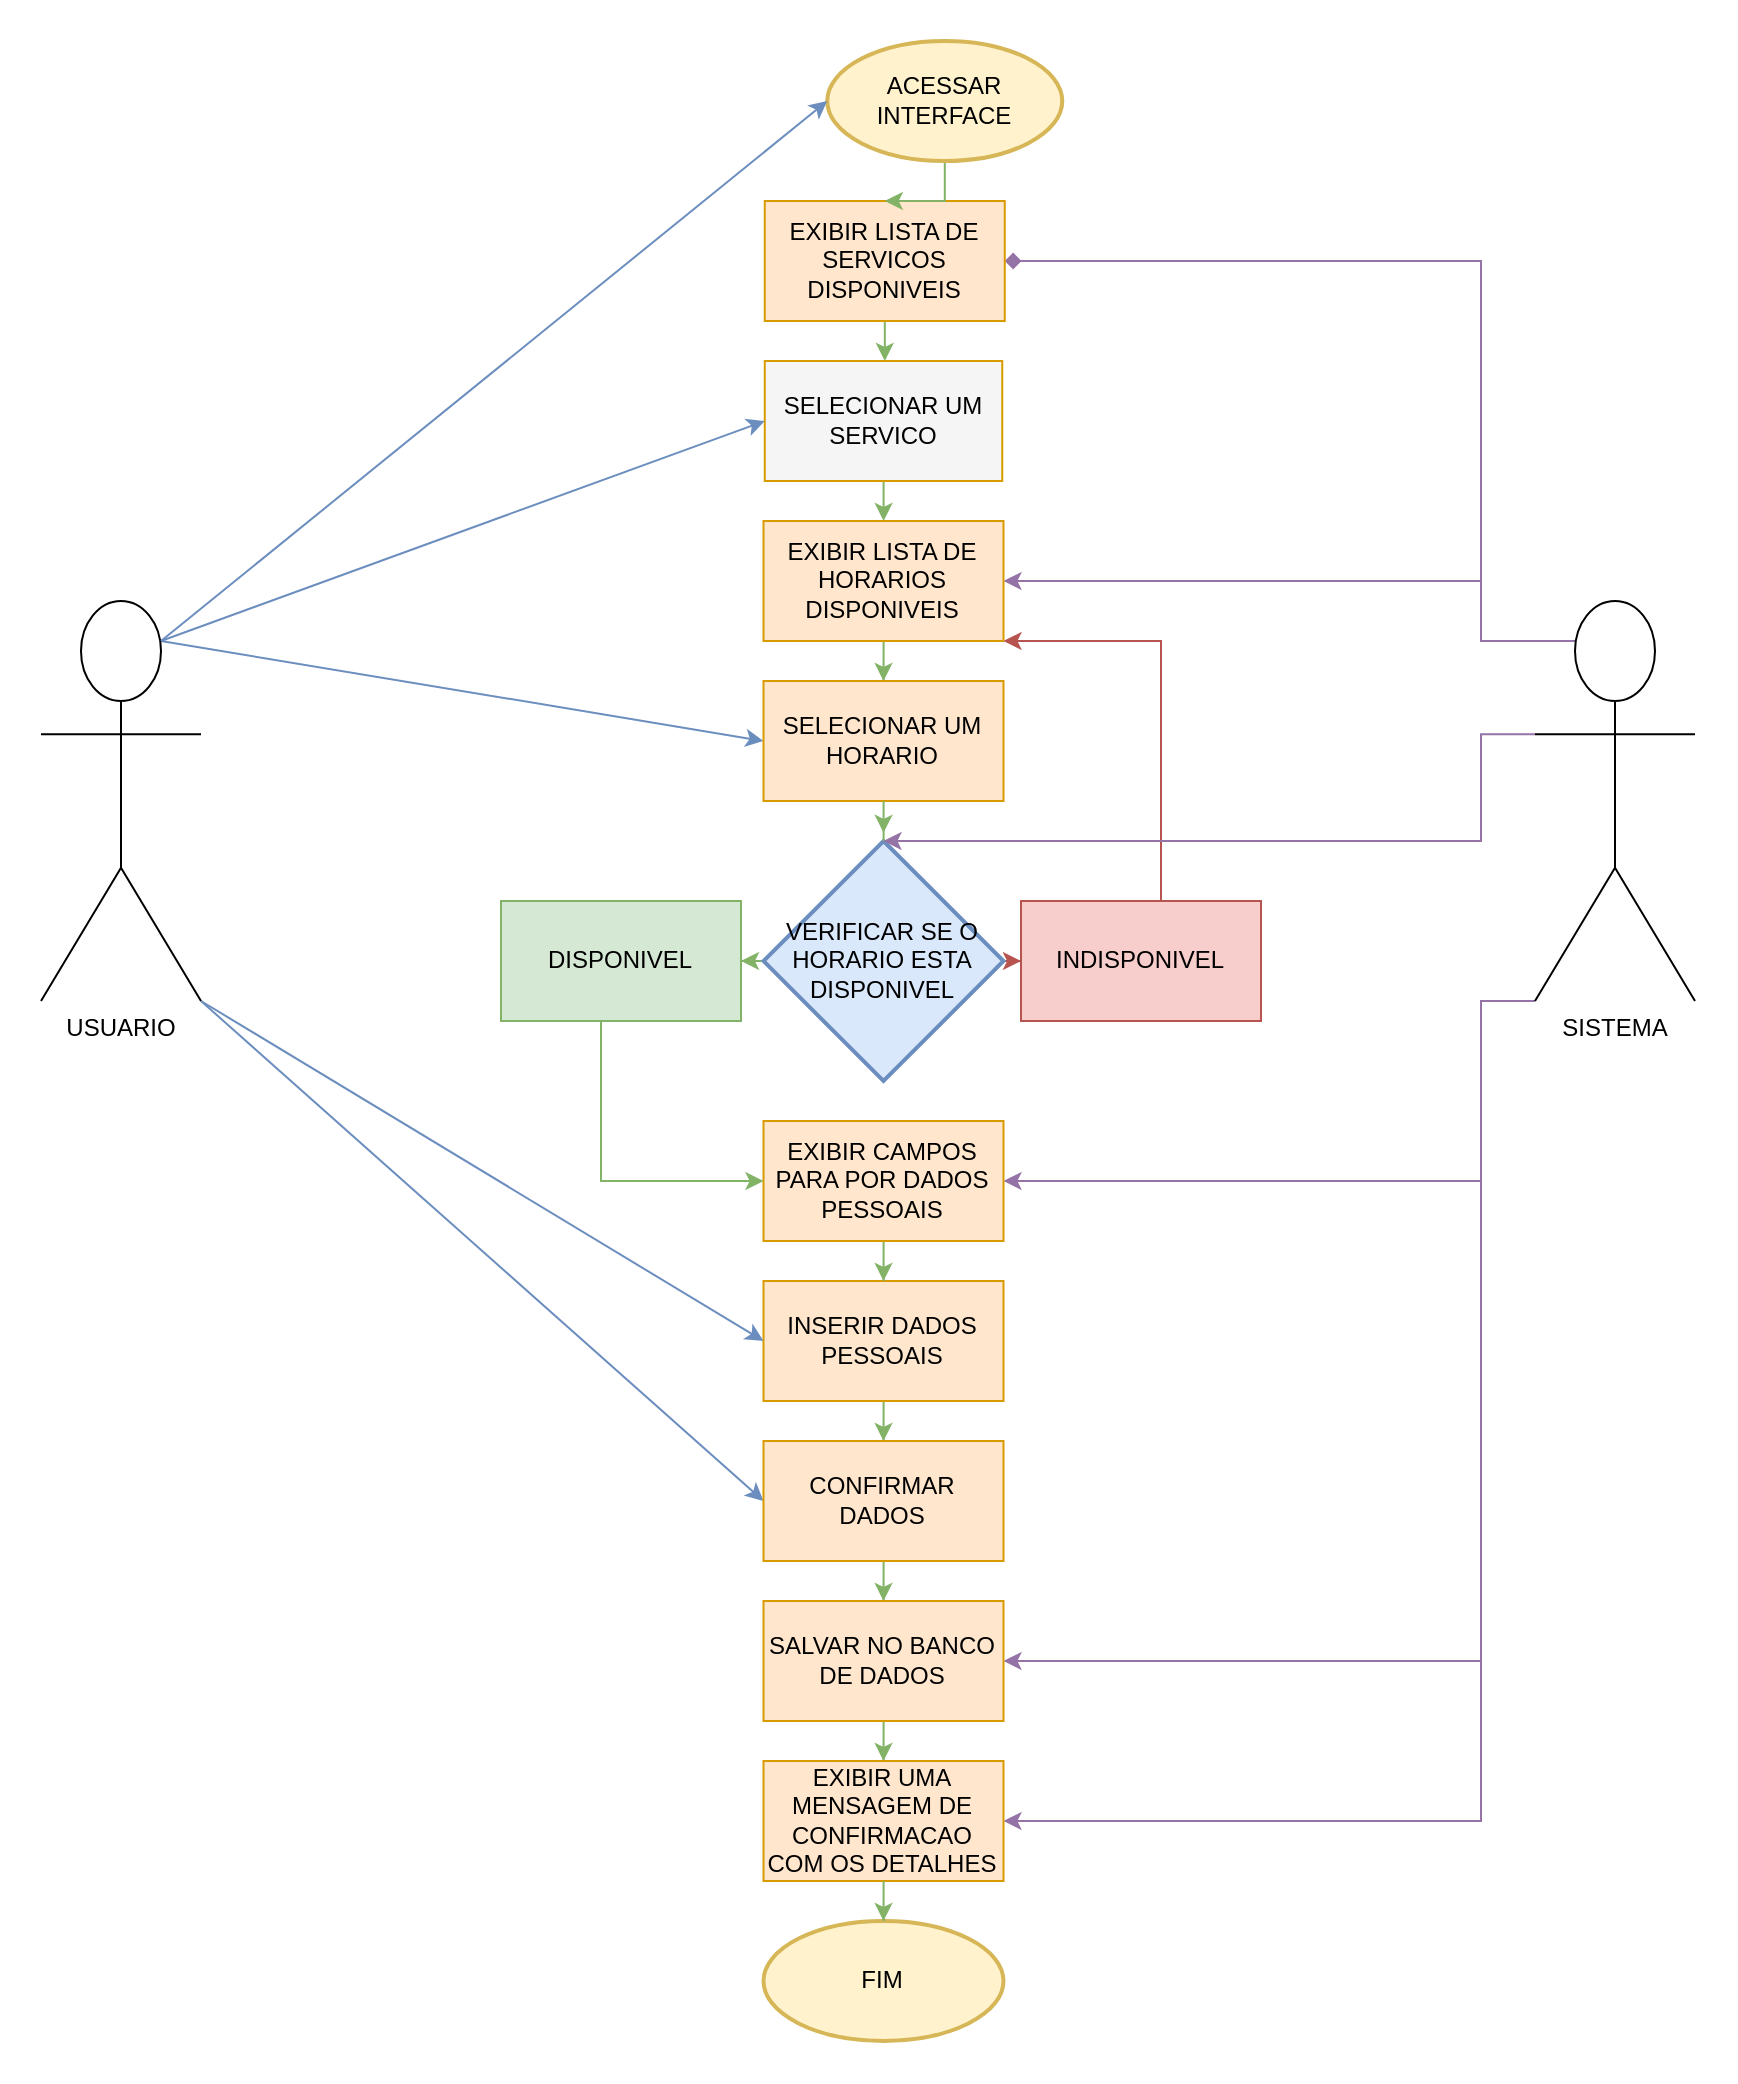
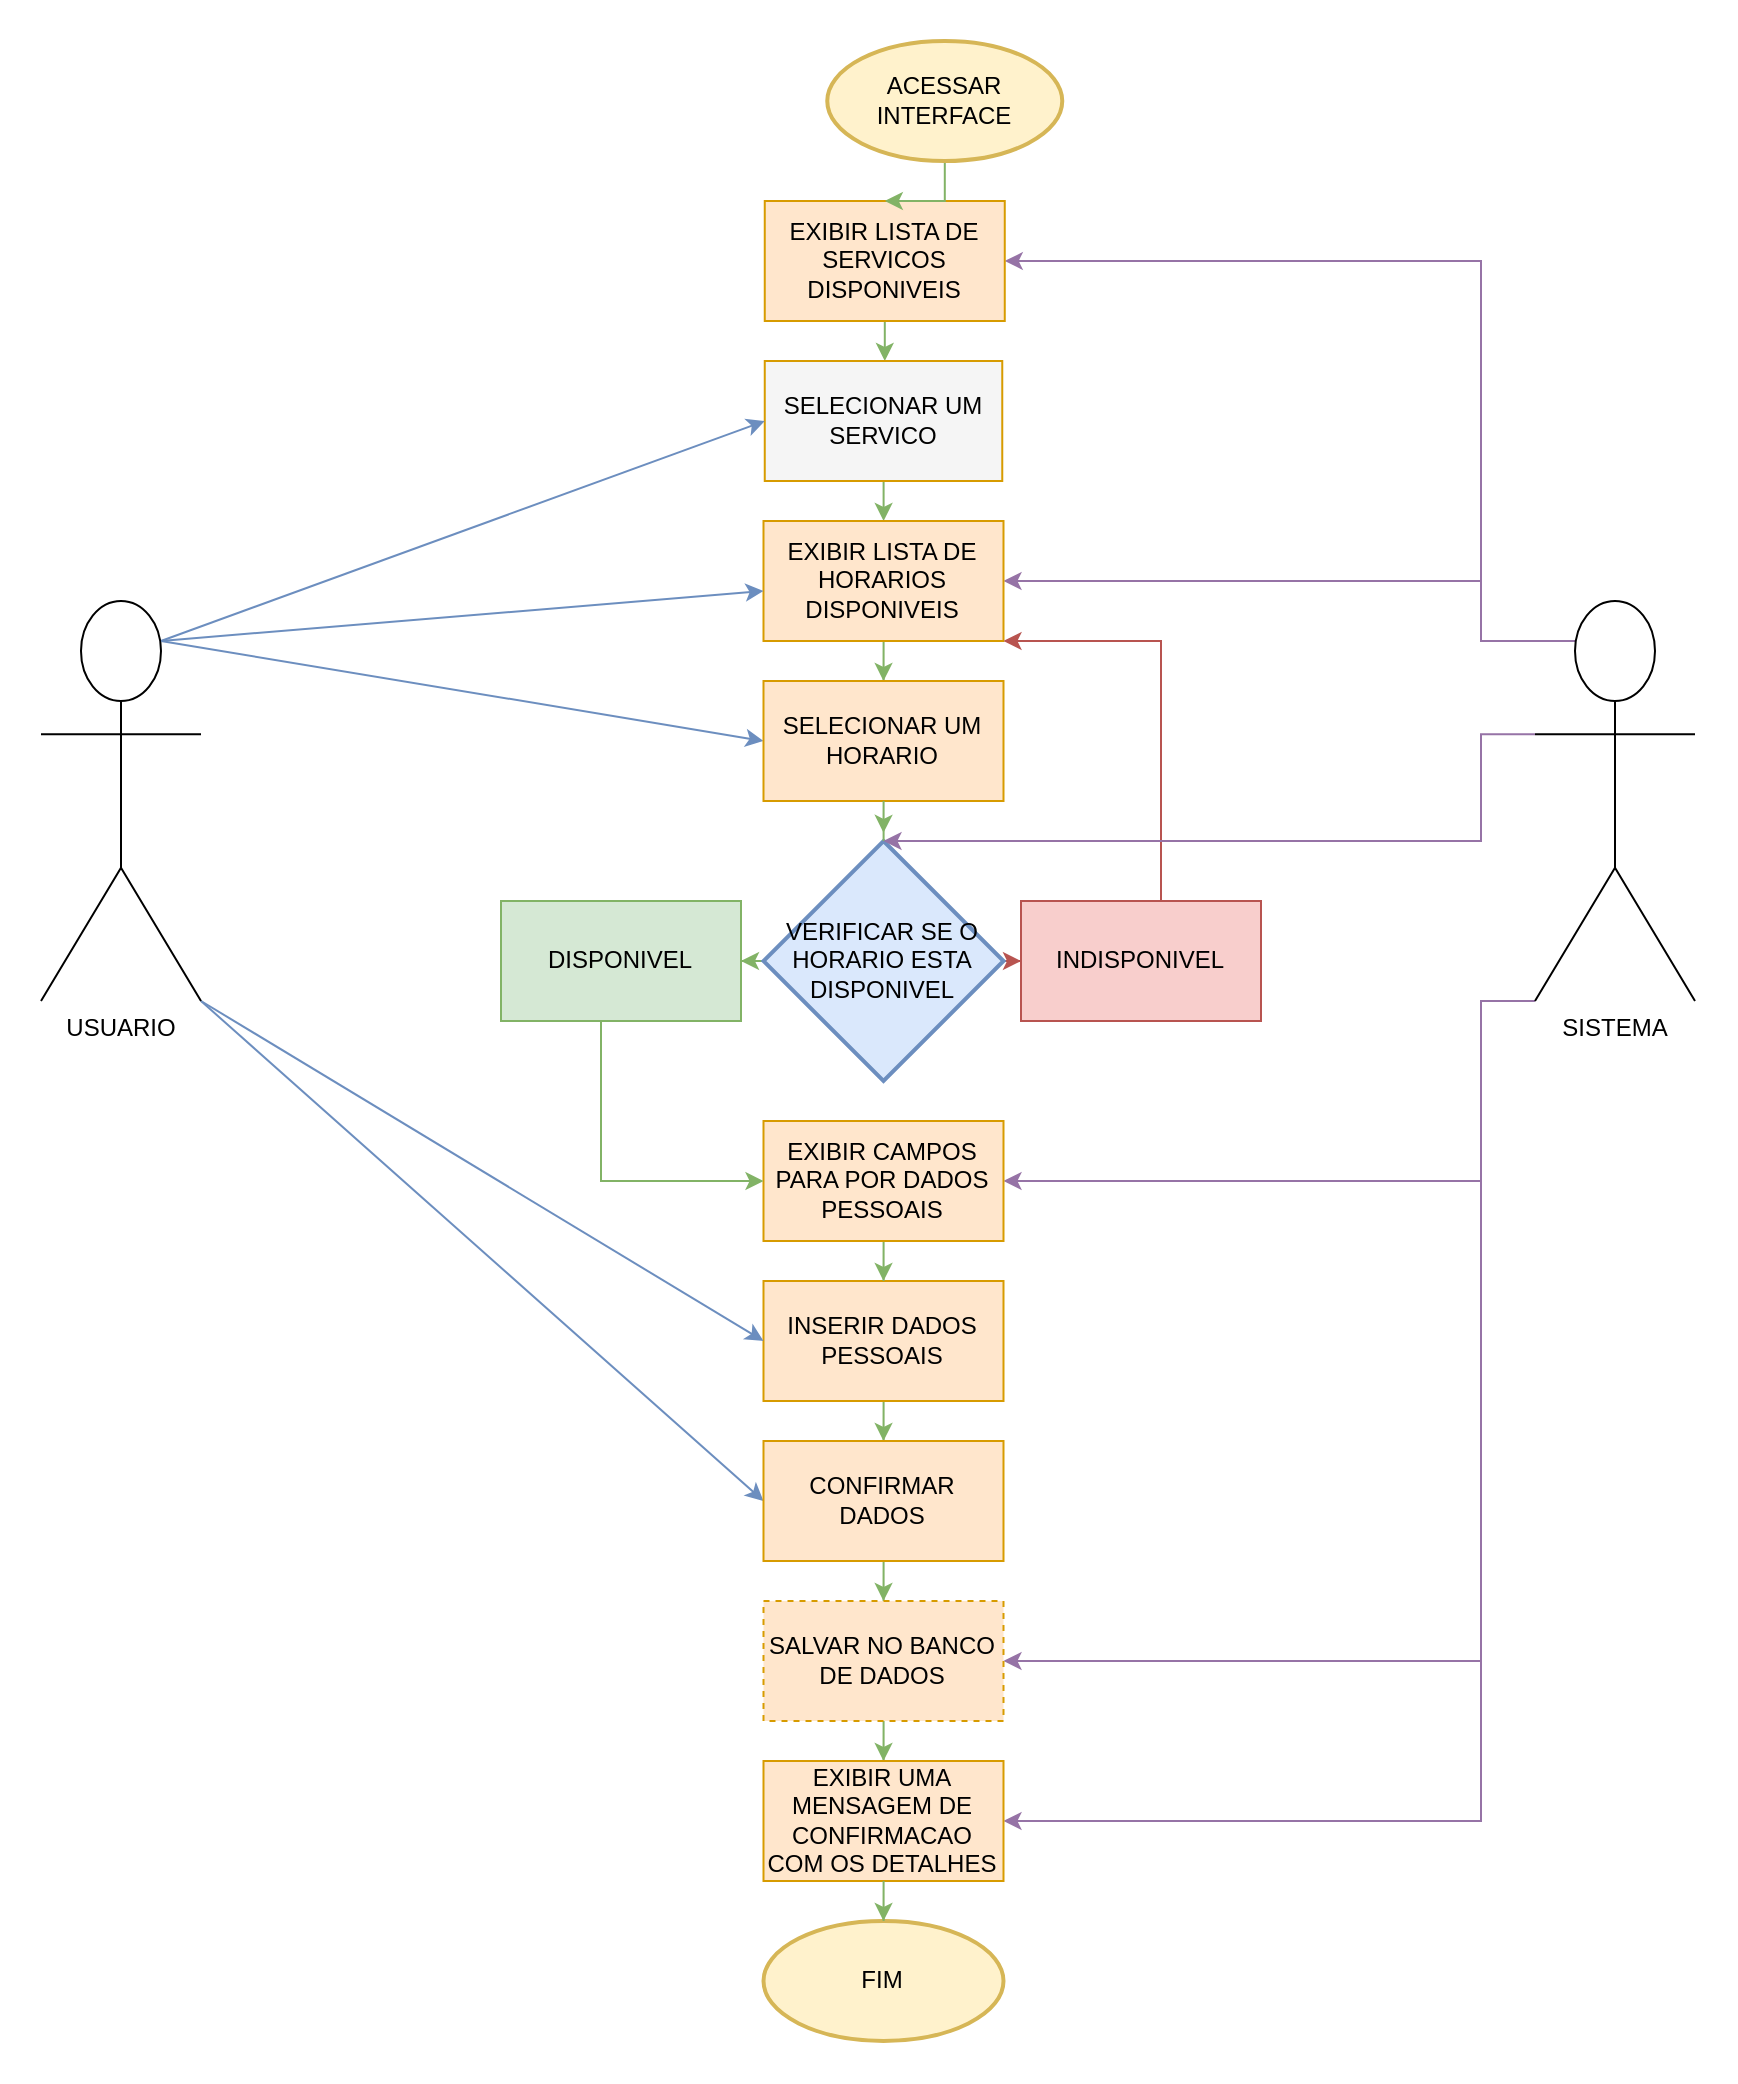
edge "SISTEMA" -> "EXIBIR LISTA DE SERVICOS DISPONIVEIS": arrowhead diamond -> classic
edge "USUARIO" -> "ACESSAR INTERFACE": now "USUARIO" -> "EXIBIR LISTA DE HORARIOS DISPONIVEIS"
node "SALVAR NO BANCO DE DADOS": style solid -> dashed
